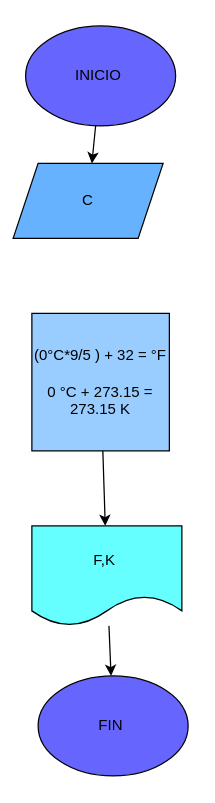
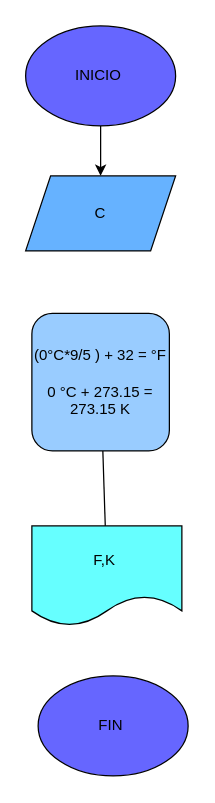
node "C": moved (88, 201) -> (101, 213)
node "(0°C*9/5 ) + 32 = °F 0 °C + 273.15 = 273.15 K": shape rectangle -> rounded rectangle
edge "(0°C*9/5 ) + 32 = °F 0 °C + 273.15 = 273.15 K" -> "F,K": arrowhead classic -> none
edge "F,K" -> "FIN": removed
